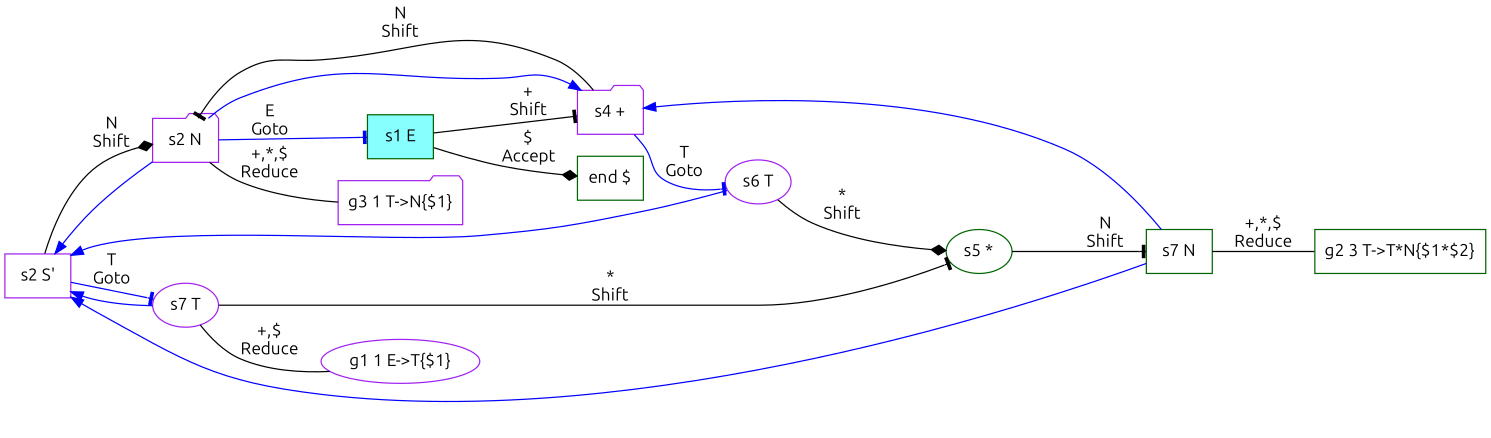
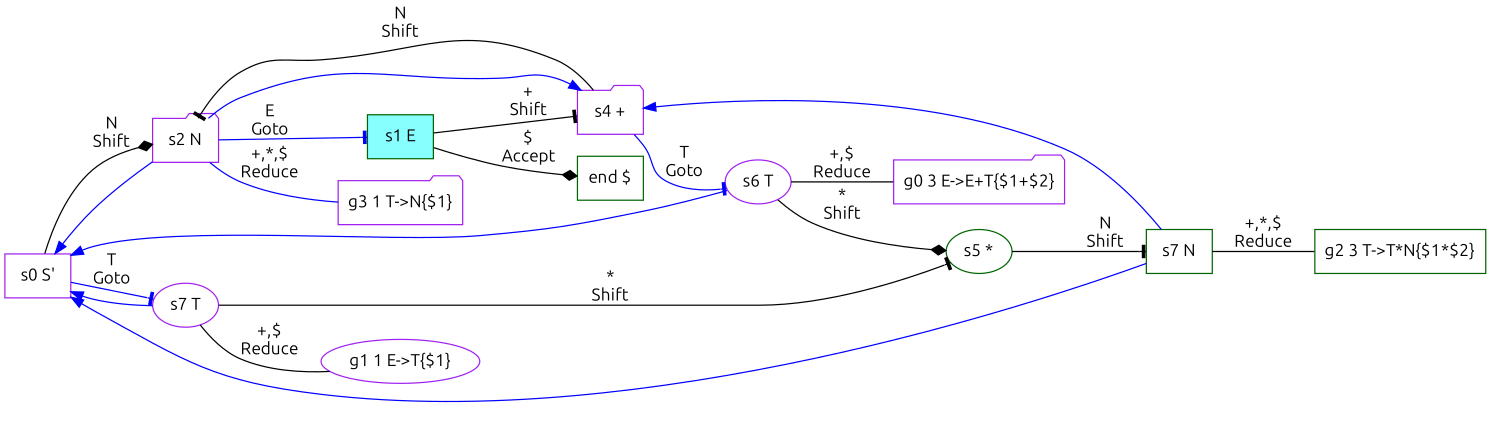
node "g0 3 E->E+T{$1+$2}": added
edge "s2 N" -- "g3 1 T->N{$1}": color black -> blue
node "s2 S'": label "s2 S'" -> "s0 S'"
